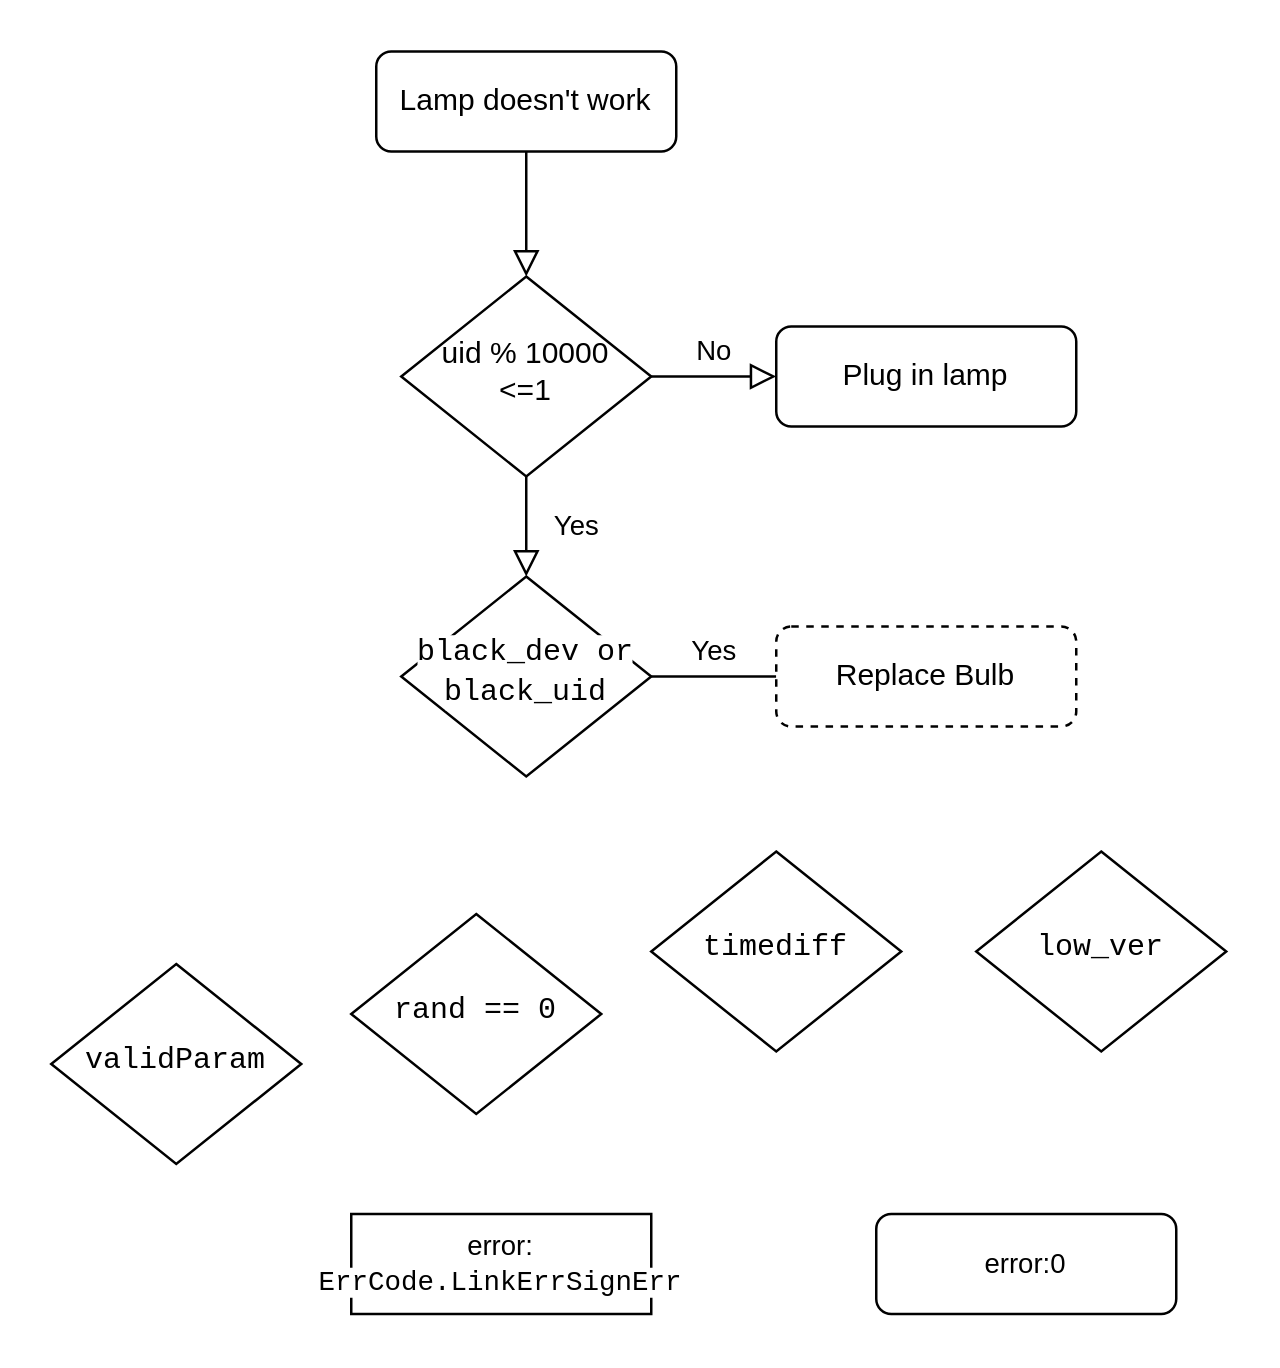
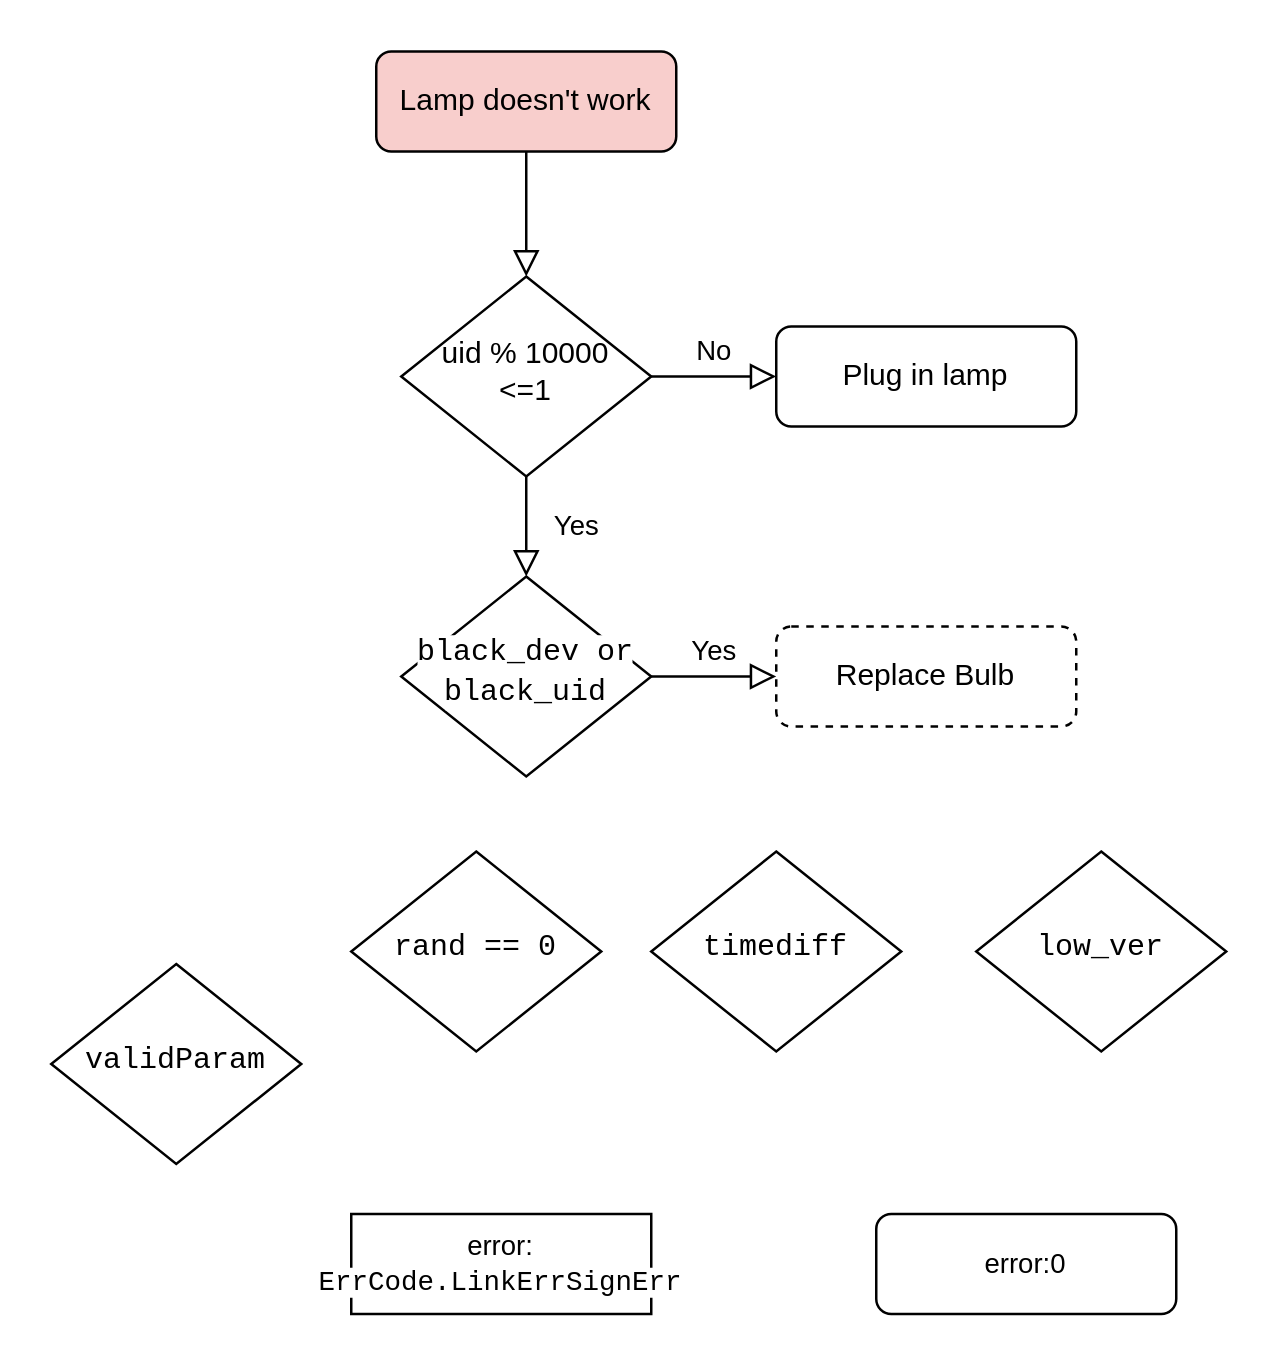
node "Lamp doesn't work": fillcolor #ffffff -> #f8cecc
edge "black_dev or black_uid" -- "Replace Bulb": arrowhead none -> block
node "rand == 0": moved (476, 1014) -> (476, 951)
